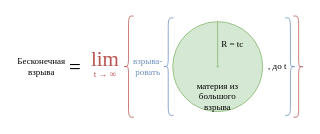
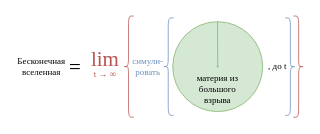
node "R = tc": removed
node "Бесконечная взрыва": label "Бесконечная взрыва" -> "Бесконечная вселенная"
node "взрыва-ровать": label "взрыва-ровать" -> "симули-ровать"
node "материя из большого взрыва": moved (218, 96) -> (218, 89)
